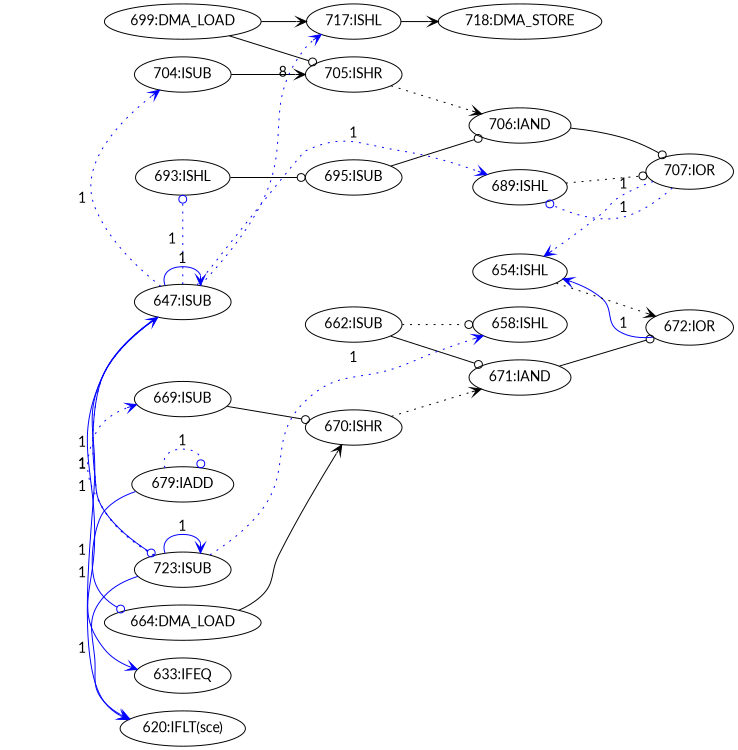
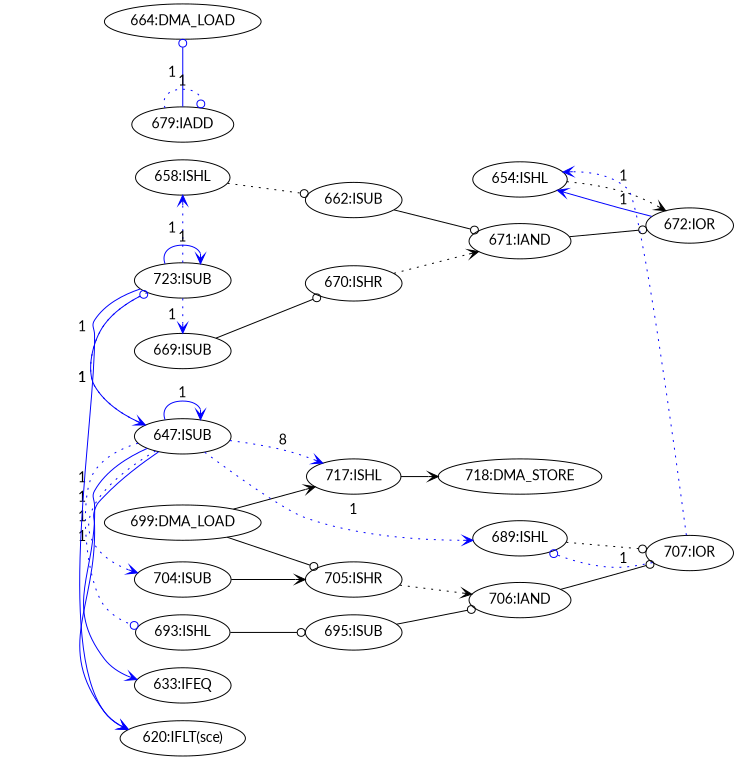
edge "662:ISUB" -> "658:ISHL": reversed
edge "664:DMA_LOAD" -> "670:ISHR": removed
